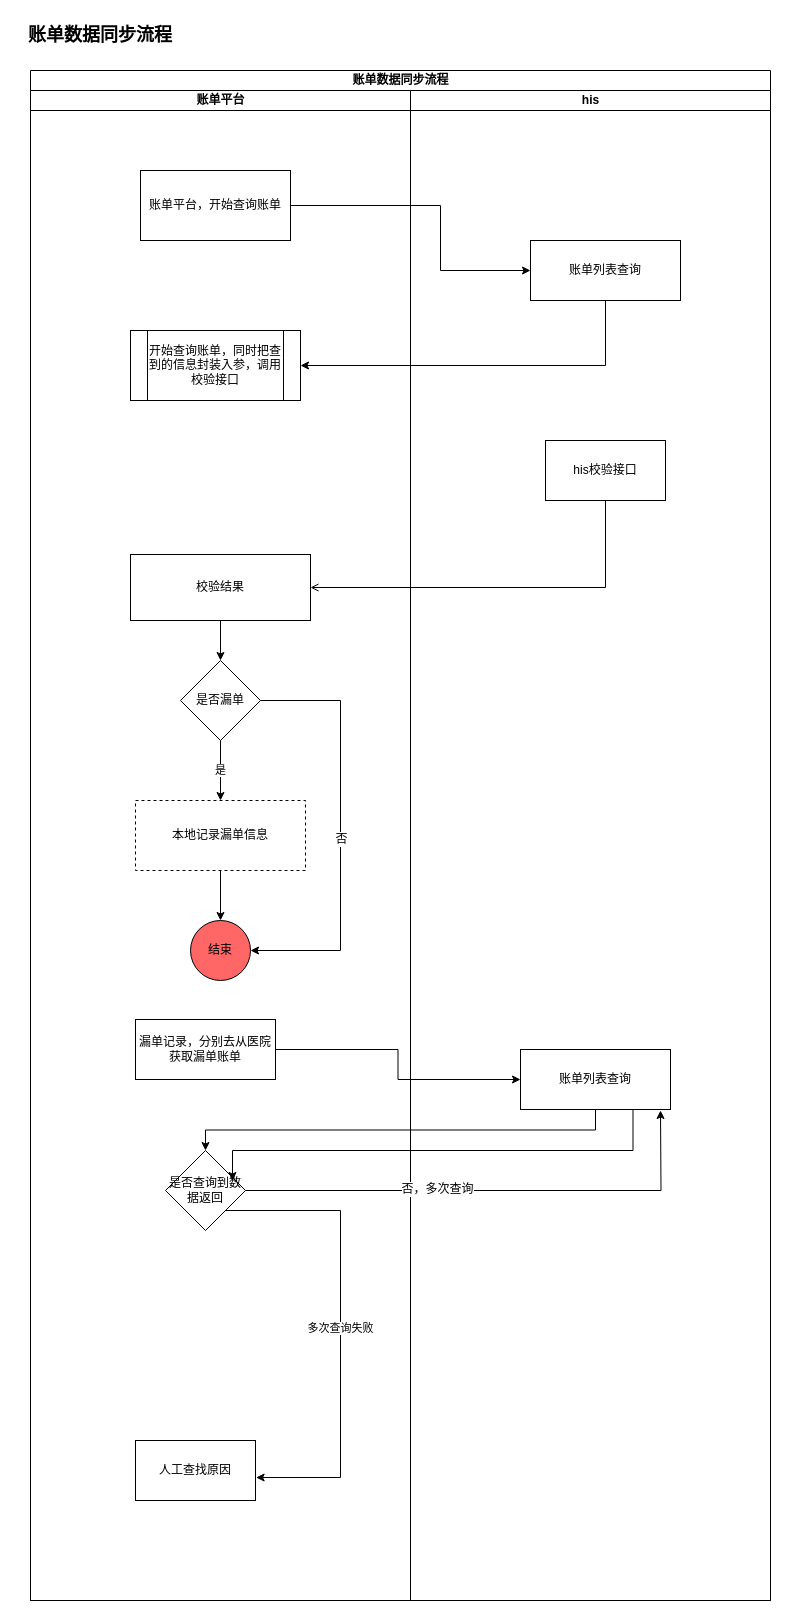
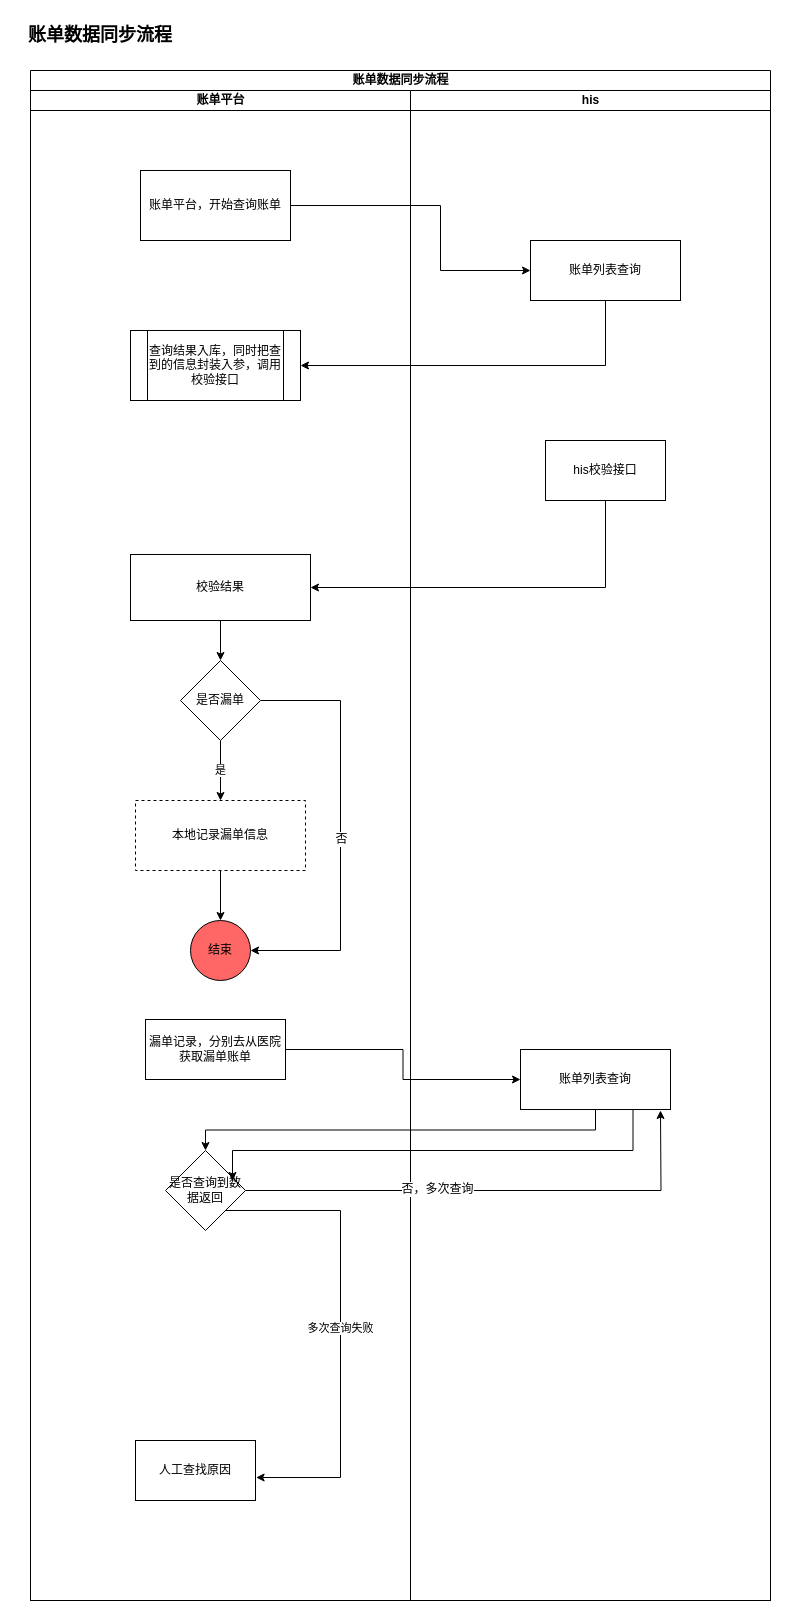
node "开始查询账单，同时把查到的信息封装入参，调用校验接口": label "开始查询账单，同时把查到的信息封装入参，调用校验接口" -> "查询结果入库，同时把查到的信息封装入参，调用校验接口"
edge "his校验接口" -> "校验结果": arrowhead open -> classic
node "漏单记录，分别去从医院获取漏单账单": moved (206, 1050) -> (216, 1050)
